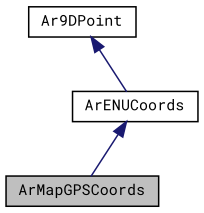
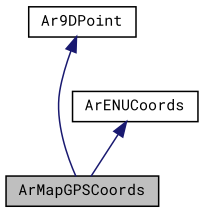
edge "ArENUCoords" -> "Ar9DPoint": now "ArMapGPSCoords" -> "Ar9DPoint"
